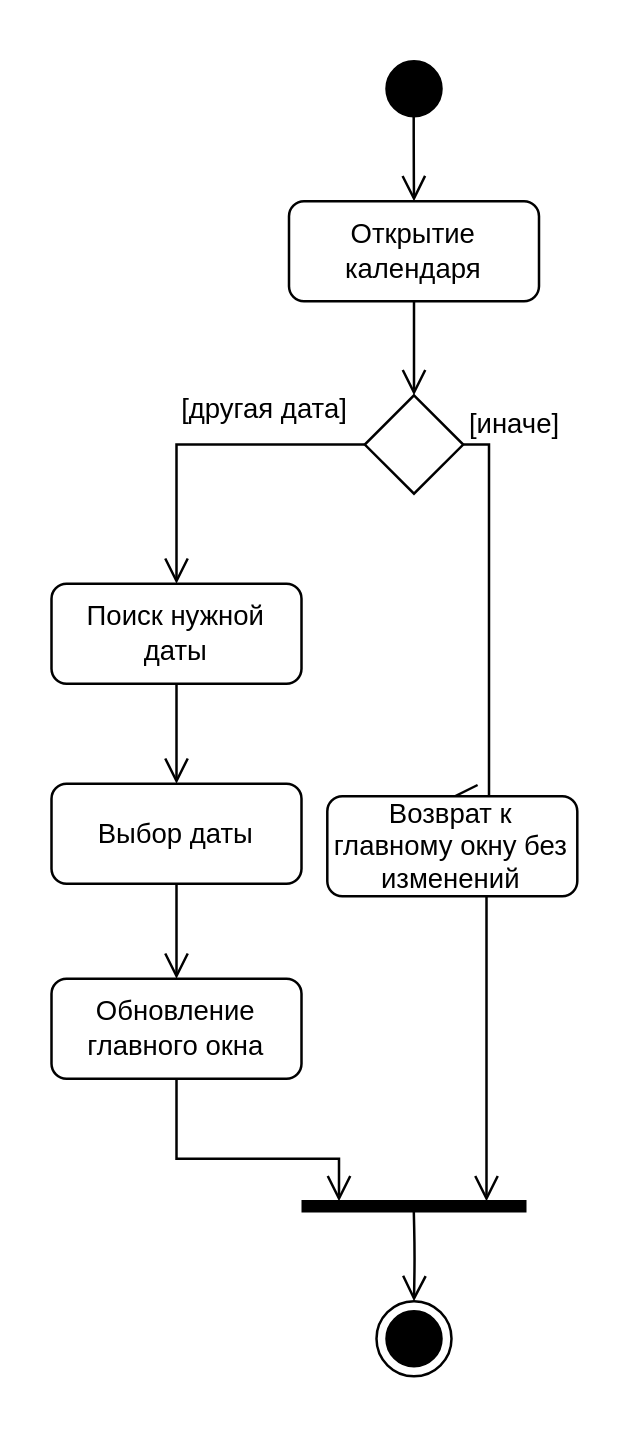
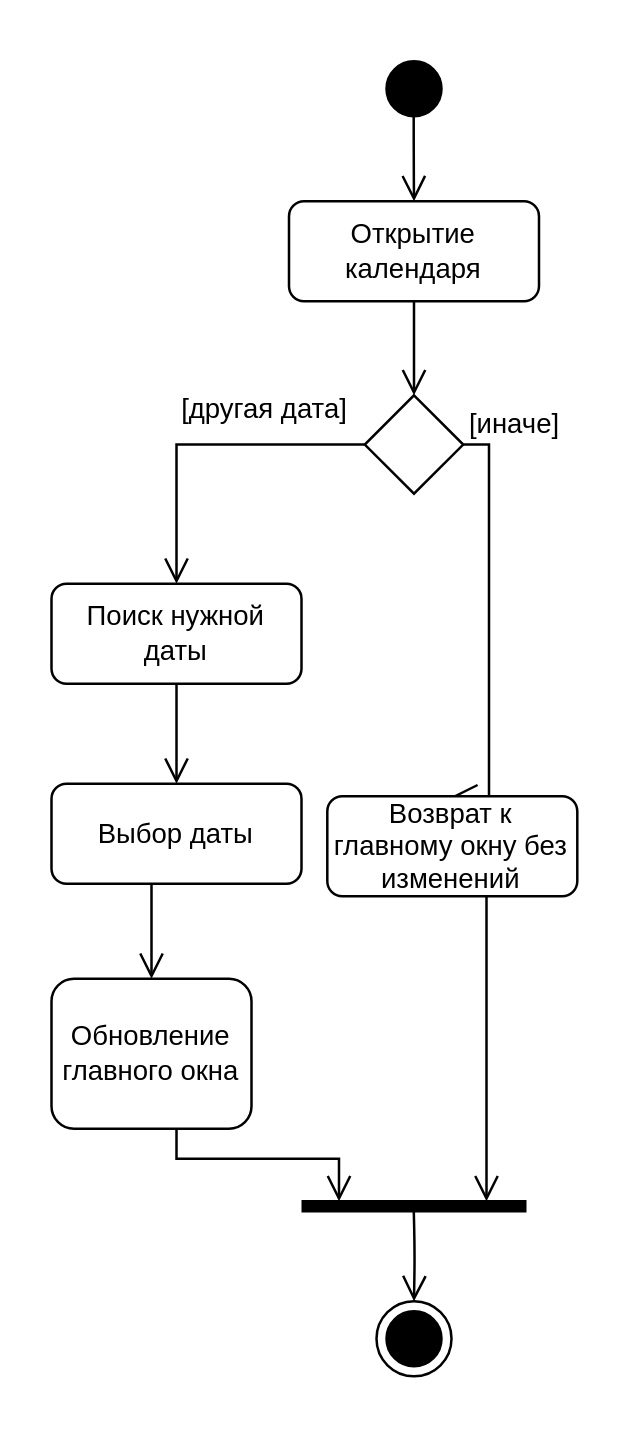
node "Обновление главного окна": size 250x100 -> 200x150
